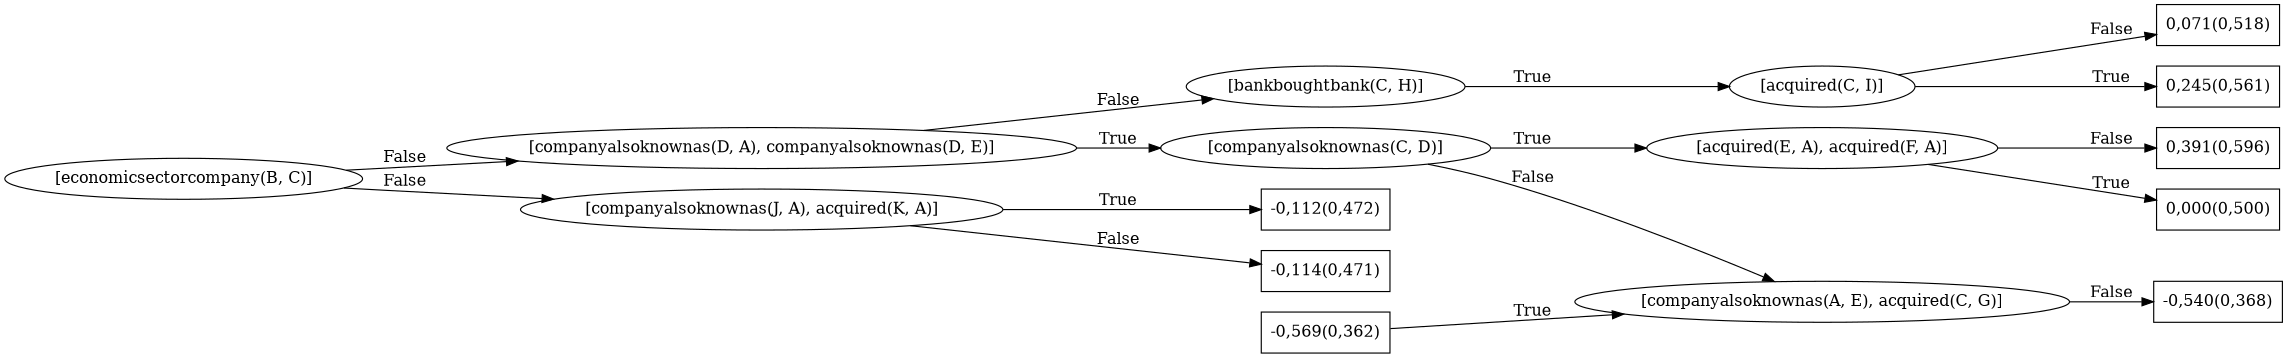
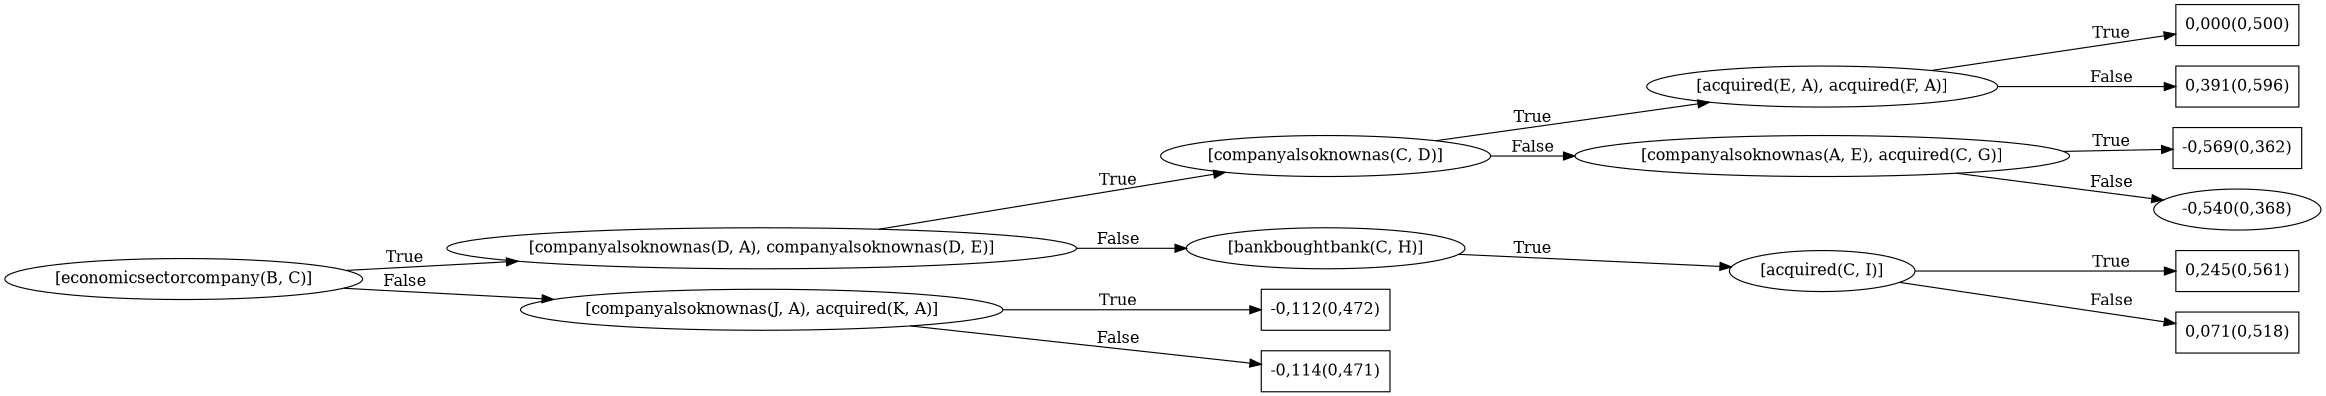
edge "[economicsectorcompany(B, C)]" -> "[companyalsoknownas(D, A), companyalsoknownas(D, E)]": label "False" -> "True"
node "-0,540(0,368)": shape box -> ellipse
edge "-0,569(0,362)" -> "[companyalsoknownas(A, E), acquired(C, G)]": reversed
